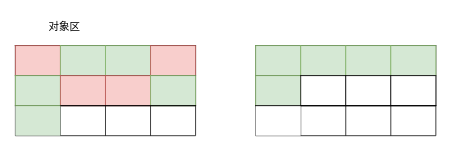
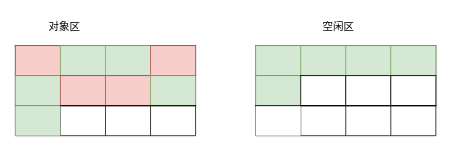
node "空闲区": added
